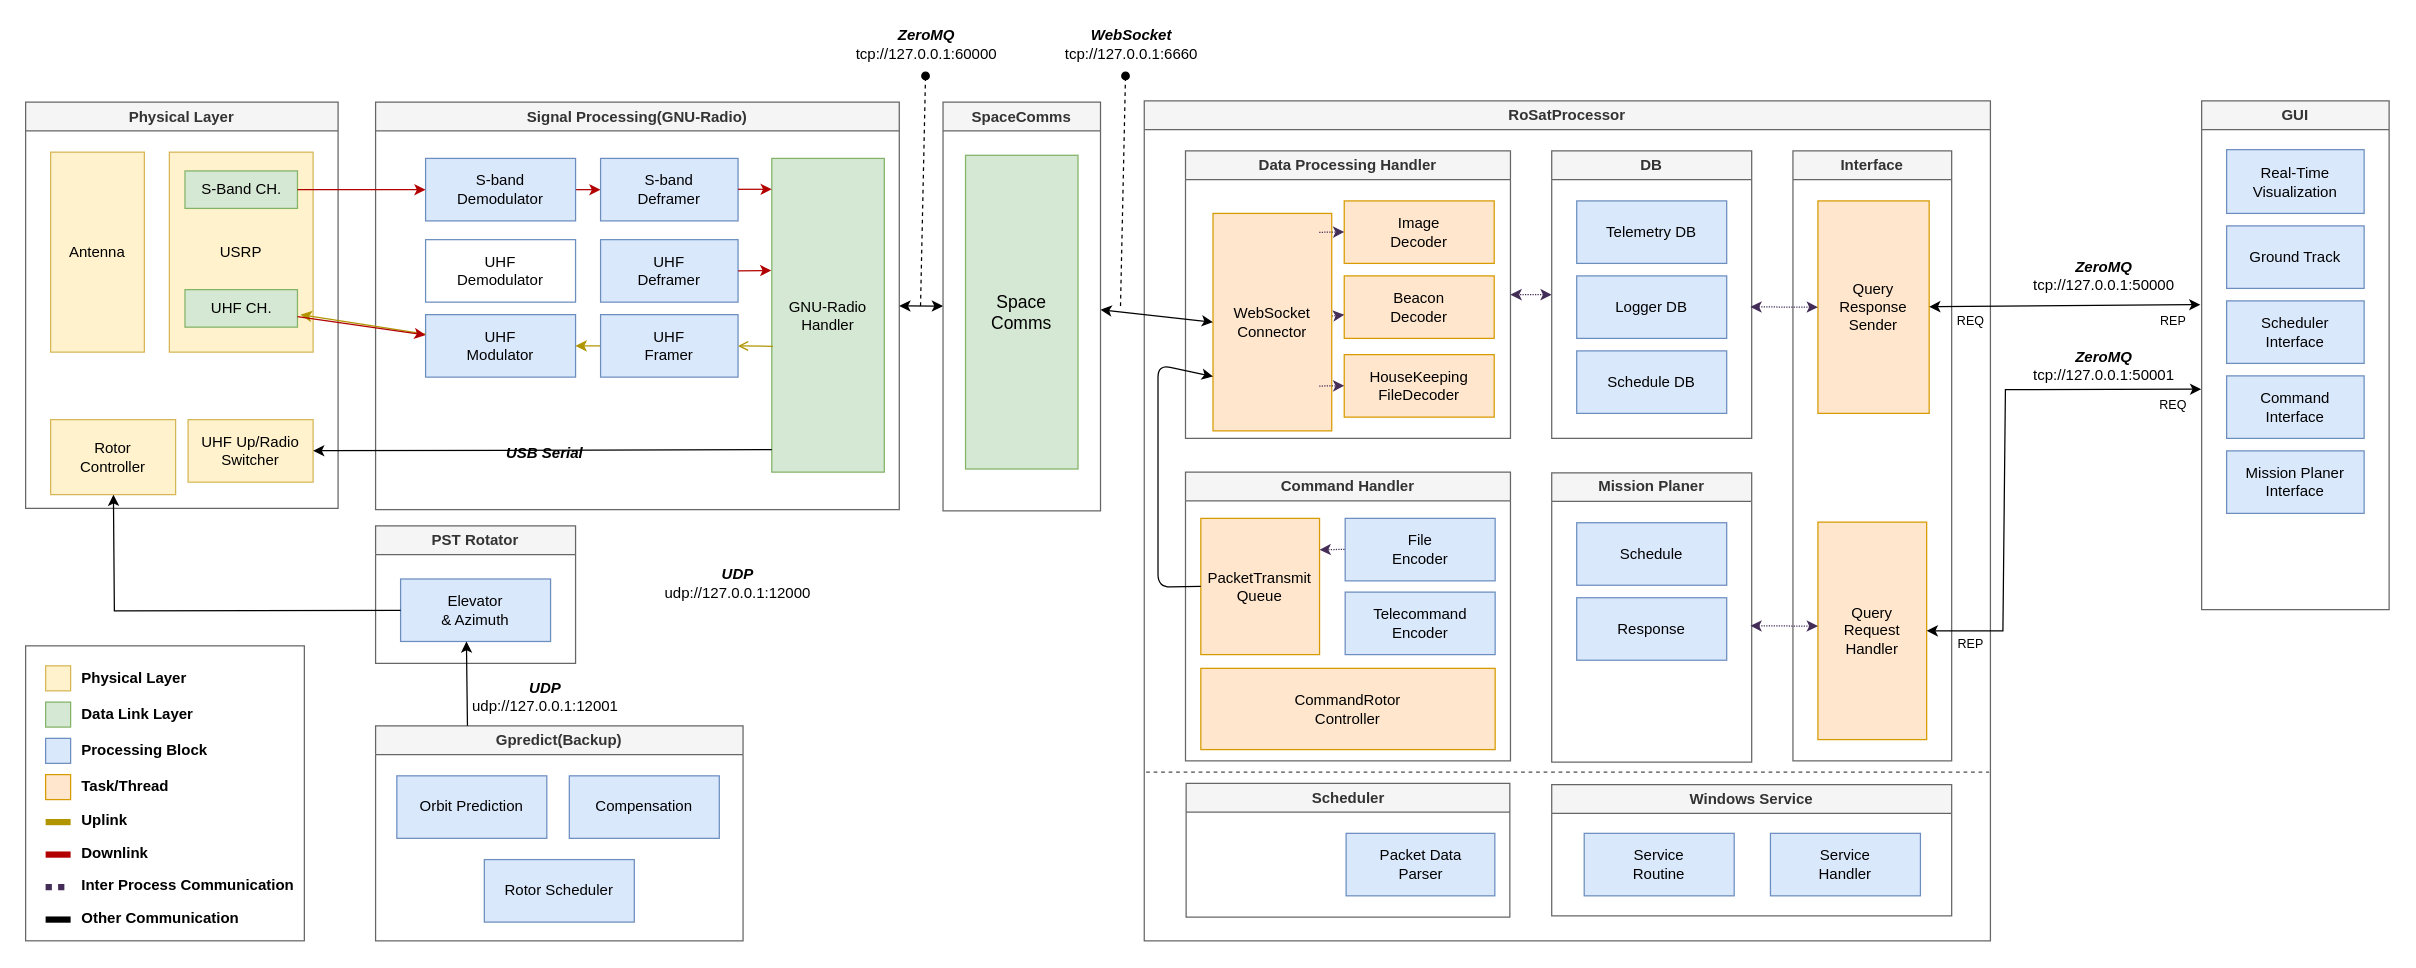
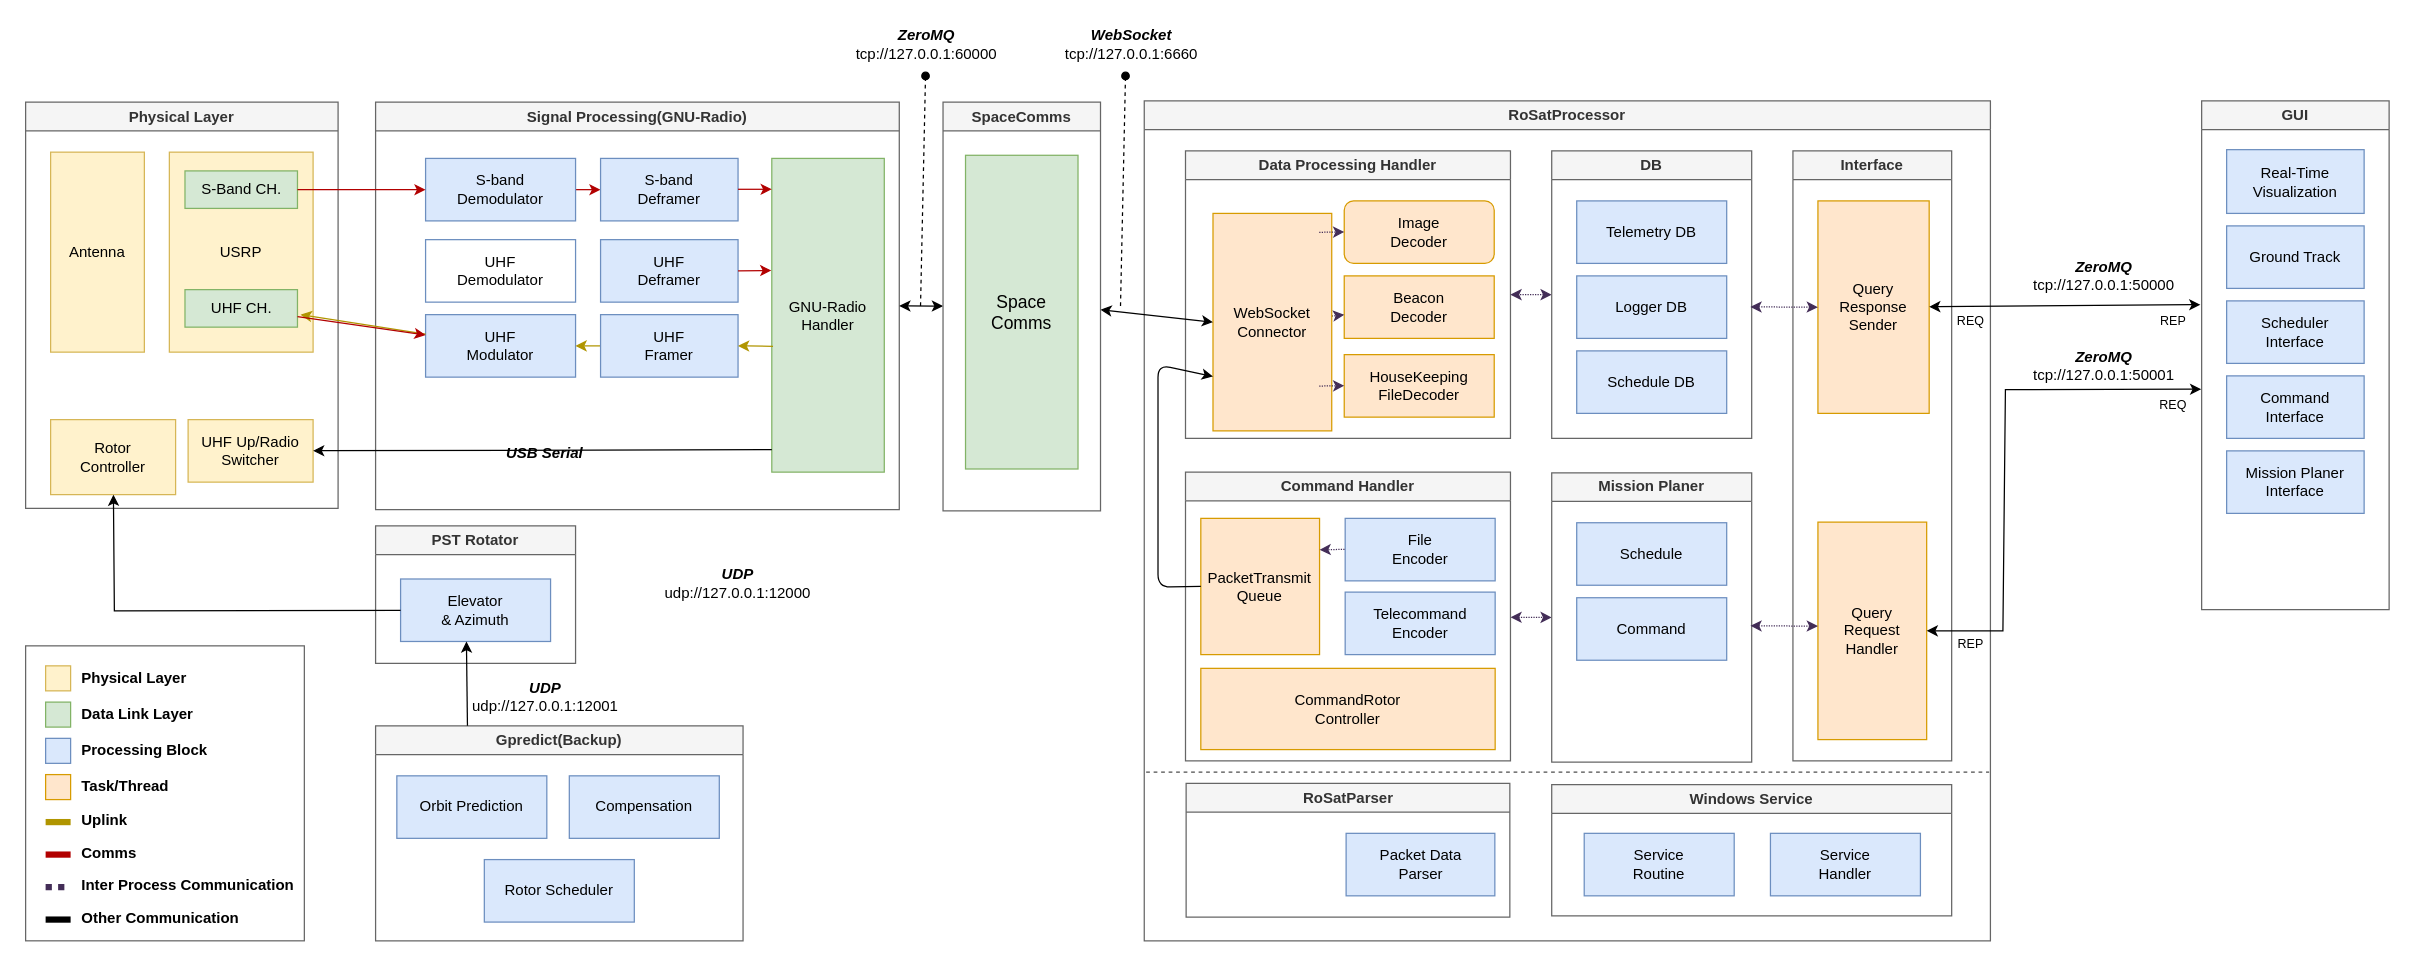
node "Image Decoder": shape rectangle -> rounded rectangle
edge "GNU-Radio Handler" -> "UHF Framer": arrowhead open -> classic
edge "Command Handler" -- "Mission Planer": added
node "Response": label "Response" -> "Command"
node "Scheduler": label "Scheduler" -> "RoSatParser"
node "Downlink": label "Downlink" -> "Comms"
